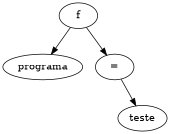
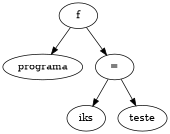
node "iks": added
